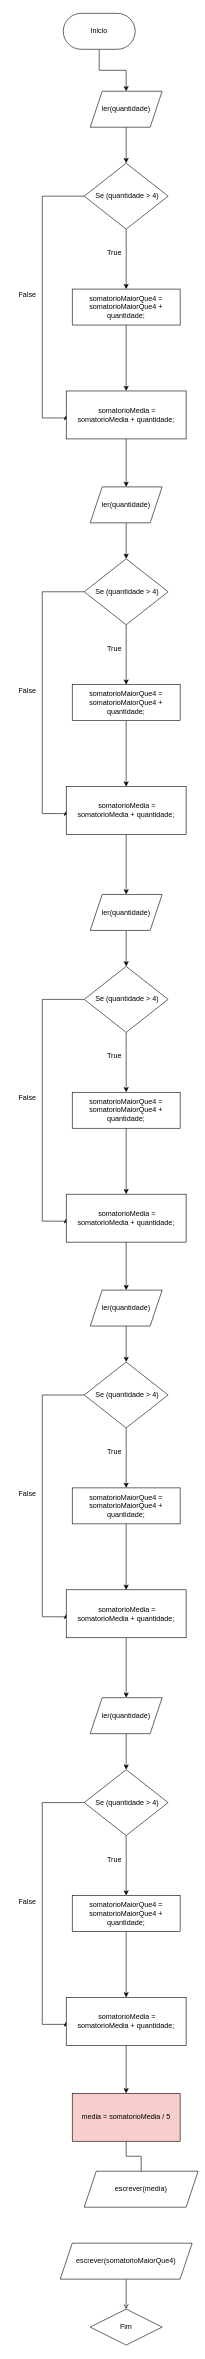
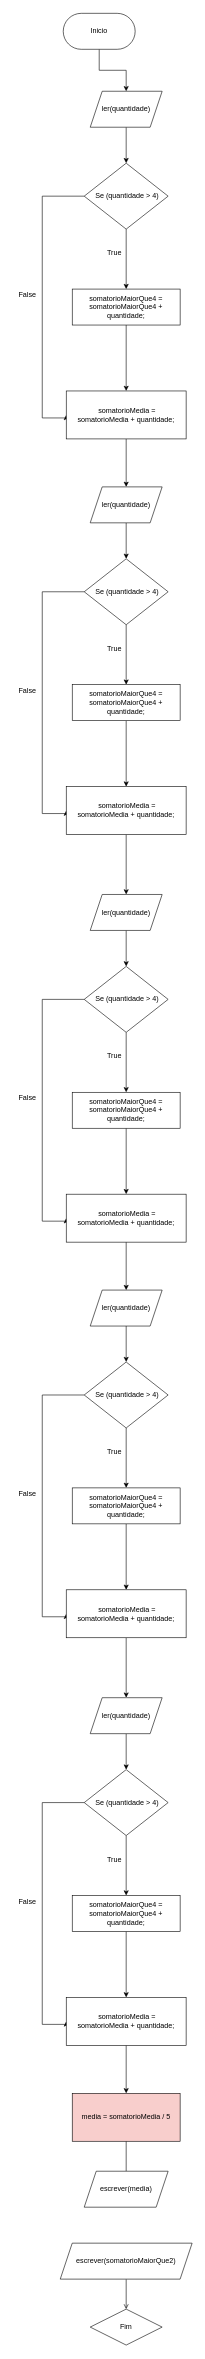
node "escrever(media)": size 114x36 -> 84x36
node "escrever(somatorioMaiorQue4)": label "escrever(somatorioMaiorQue4)" -> "escrever(somatorioMaiorQue2)"
